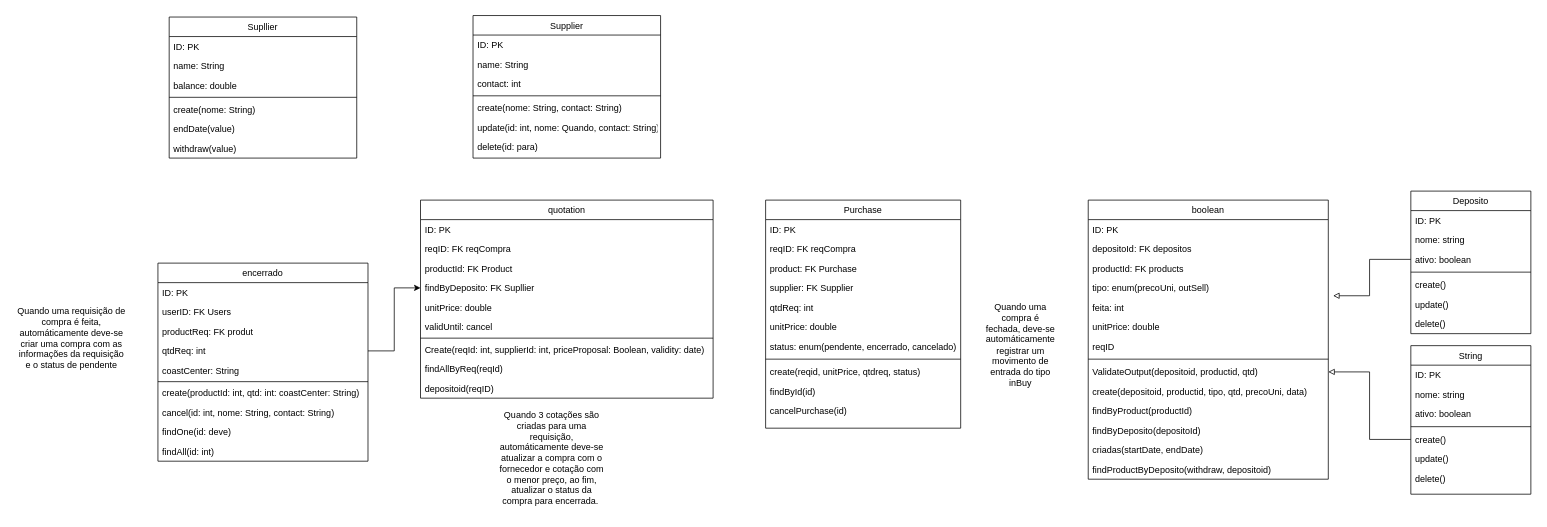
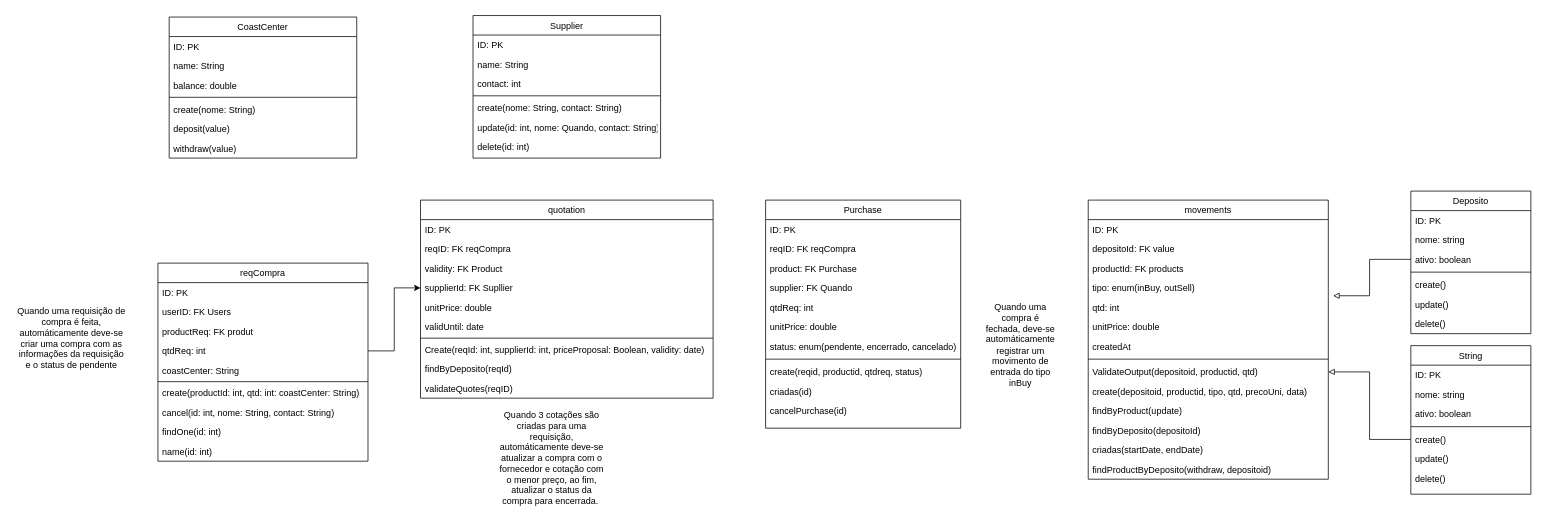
node "Supllier": label "Supllier" -> "CoastCenter"
node "endDate(value)": label "endDate(value)" -> "deposit(value)"
node "delete(id: para)": label "delete(id: para)" -> "delete(id: int)"
node "boolean": label "boolean" -> "movements"
node "depositoId: FK depositos": label "depositoId: FK depositos" -> "depositoId: FK value"
node "productId: FK Product": label "productId: FK Product" -> "validity: FK Product"
node "encerrado": label "encerrado" -> "reqCompra"
node "findByDeposito: FK Supllier": label "findByDeposito: FK Supllier" -> "supplierId: FK Supllier"
node "supplier: FK Supplier": label "supplier: FK Supplier" -> "supplier: FK Quando"
node "tipo: enum(precoUni, outSell)": label "tipo: enum(precoUni, outSell)" -> "tipo: enum(inBuy, outSell)"
node "feita: int": label "feita: int" -> "qtd: int"
node "validUntil: cancel": label "validUntil: cancel" -> "validUntil: date"
node "reqID": label "reqID" -> "createdAt"
node "findAllByReq(reqId)": label "findAllByReq(reqId)" -> "findByDeposito(reqId)"
node "create(reqid, unitPrice, qtdreq, status)": label "create(reqid, unitPrice, qtdreq, status)" -> "create(reqid, productid, qtdreq, status)"
node "depositoid(reqID)": label "depositoid(reqID)" -> "validateQuotes(reqID)"
node "findById(id)": label "findById(id)" -> "criadas(id)"
node "findByProduct(productId)": label "findByProduct(productId)" -> "findByProduct(update)"
node "findOne(id: deve)": label "findOne(id: deve)" -> "findOne(id: int)"
node "findAll(id: int)": label "findAll(id: int)" -> "name(id: int)"
